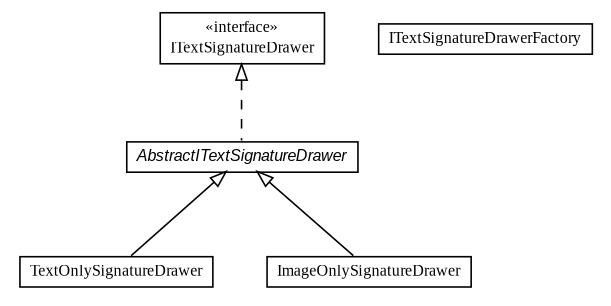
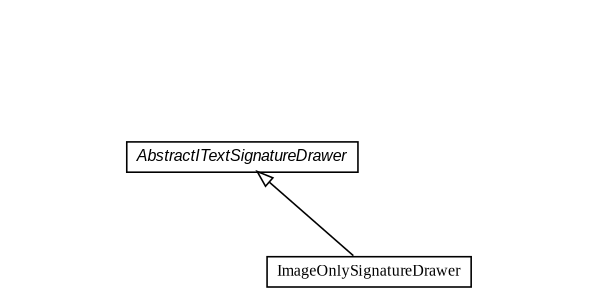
node "ITextSignatureDrawer": removed
node "ITextSignatureDrawerFactory": removed
node "TextOnlySignatureDrawer": removed
